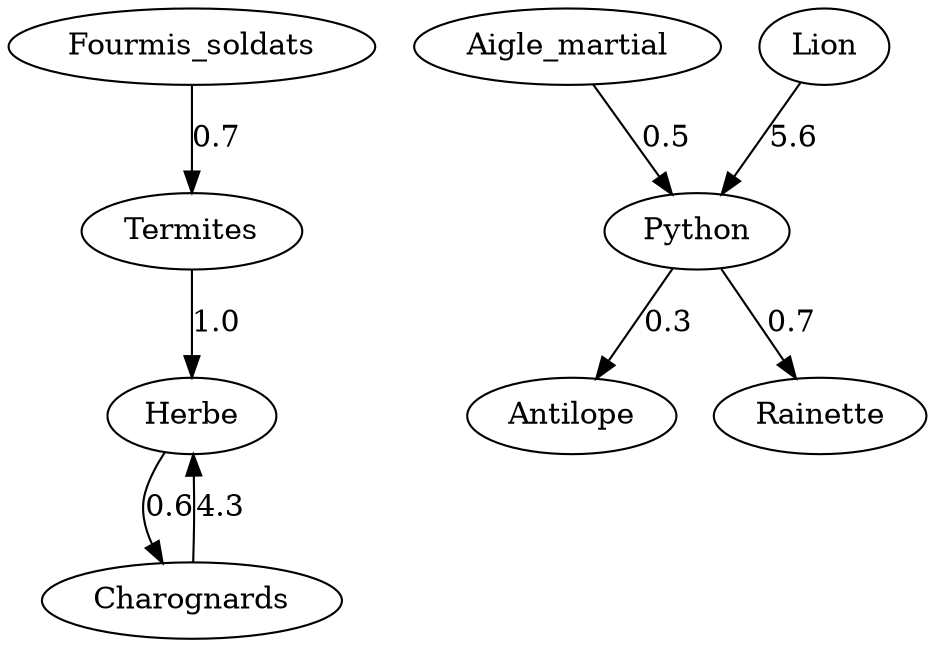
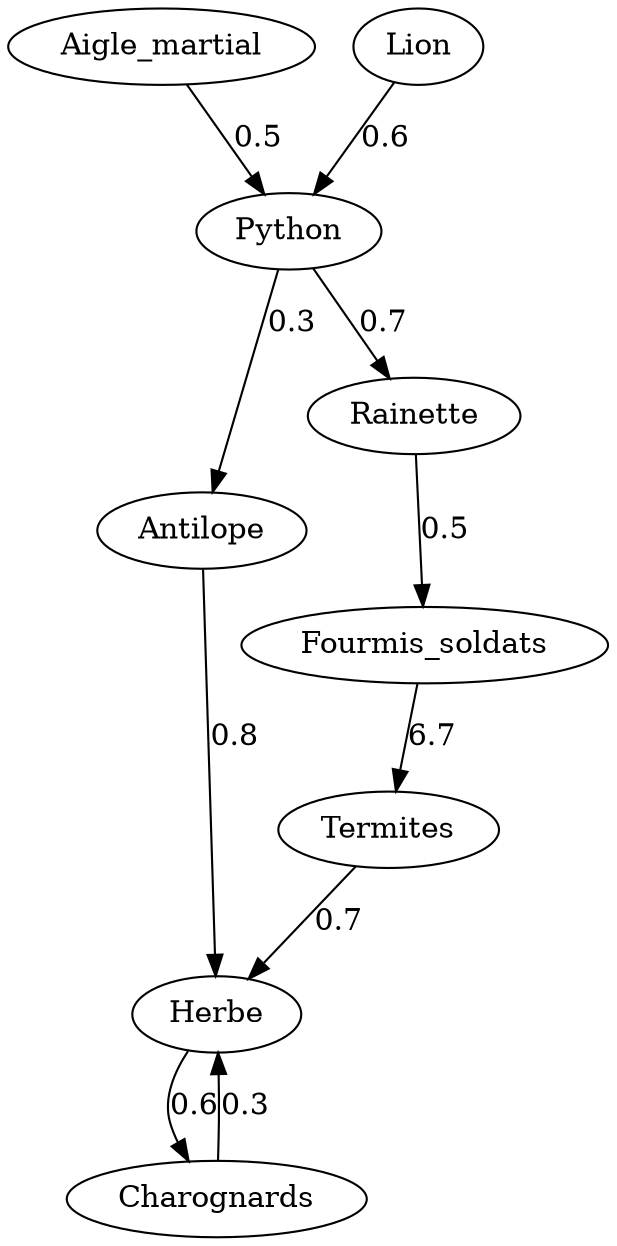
edge "Fourmis_soldats" -> "Termites": label "0.7" -> "6.7"
edge "Lion" -> "Python": label "5.6" -> "0.6"
edge "Termites" -> "Herbe": label "1.0" -> "0.7"
edge "Charognards" -> "Herbe": label "4.3" -> "0.3"
edge "Rainette" -> "Fourmis_soldats": added, label "0.5"
edge "Antilope" -> "Herbe": added, label "0.8"
